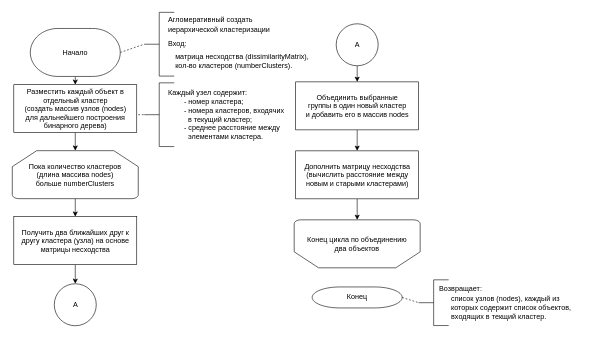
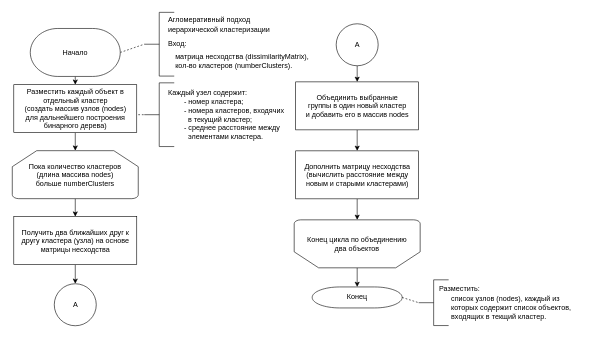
node "Агломеративный создать иерархической кластеризации": label "Агломеративный создать иерархической кластеризации" -> "Агломеративный подход иерархической кластеризации"
edge "Конец цикла по объединению два объектов" -> "Конец": added
node "Возвращает:": label "Возвращает:" -> "Разместить:"
